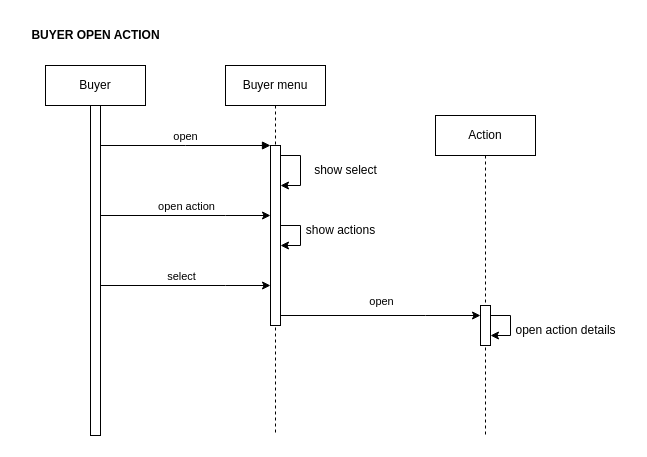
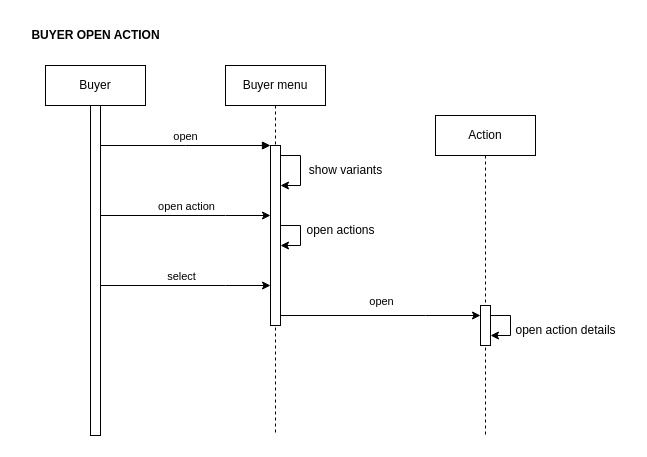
node "show select": label "show select" -> "show variants"
node "show actions": label "show actions" -> "open actions"
